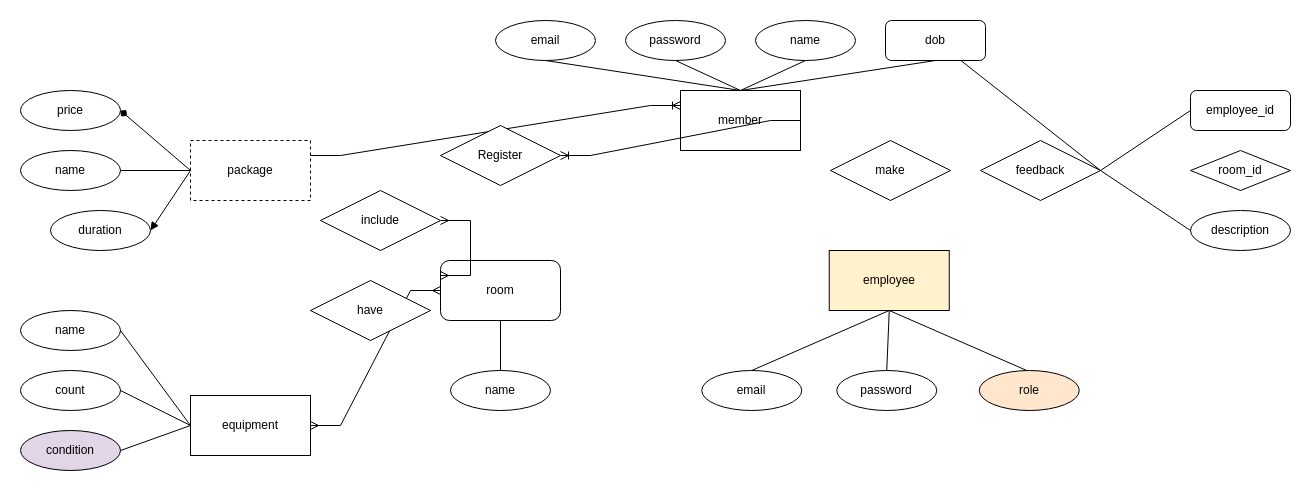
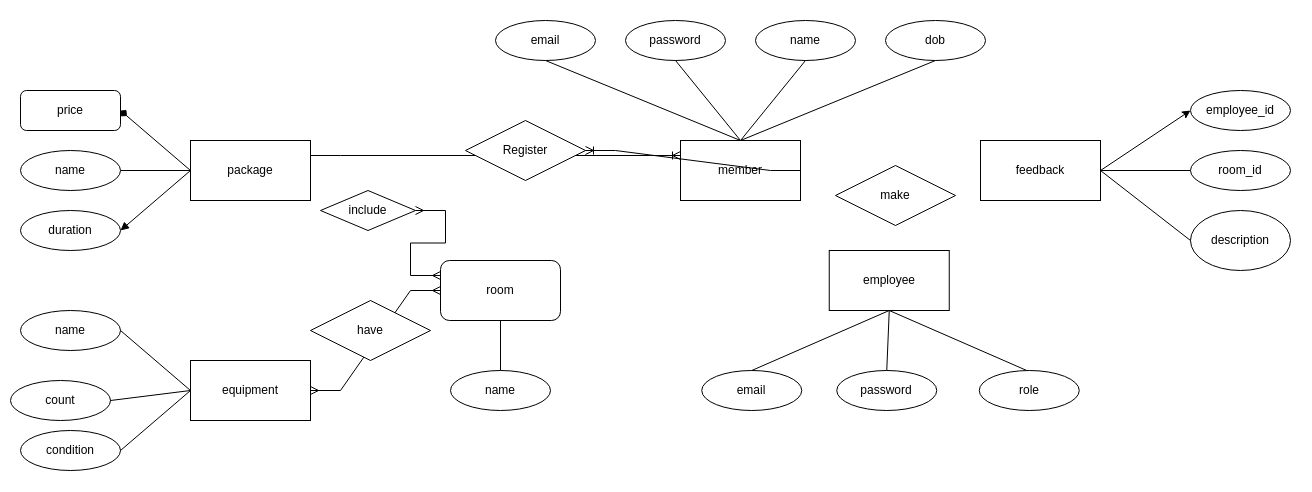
node "dob": shape rounded rectangle -> ellipse
node "price": shape ellipse -> rounded rectangle
node "employee_id": shape rounded rectangle -> ellipse
edge "employee_id" -- "feedback": arrowhead none -> classic
edge "dob" -- "feedback": now "room_id" -- "feedback"
node "member": moved (741, 121) -> (741, 171)
node "Register": moved (501, 156) -> (526, 151)
node "package": style dashed -> solid
node "make": moved (891, 171) -> (896, 196)
node "feedback": shape diamond -> rectangle
node "room_id": shape diamond -> ellipse
node "include": size 120x60 -> 95x40
node "duration": moved (101, 231) -> (71, 231)
node "description": size 100x40 -> 100x60
node "employee": fillcolor #fff2cc -> #ffffff
node "have": moved (371, 311) -> (371, 331)
node "count": moved (71, 391) -> (61, 401)
node "role": fillcolor #ffe6cc -> #ffffff
node "equipment": moved (251, 426) -> (251, 391)
node "condition": fillcolor #e1d5e7 -> #ffffff
